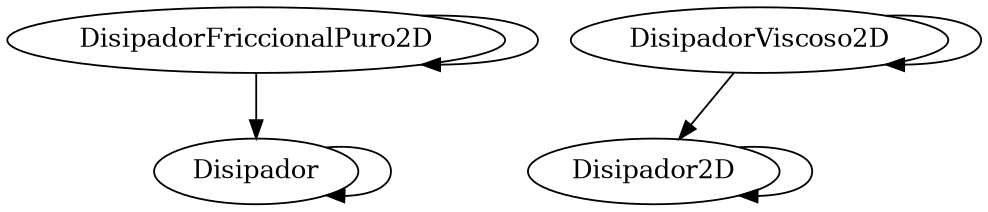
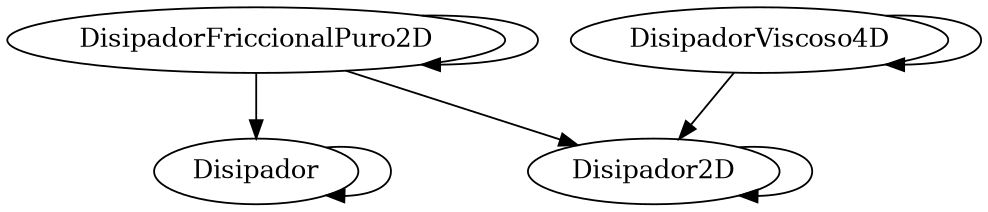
node "DisipadorViscoso2D": label "DisipadorViscoso2D" -> "DisipadorViscoso4D"
edge "DisipadorFriccionalPuro2D" -> "Disipador2D": added
